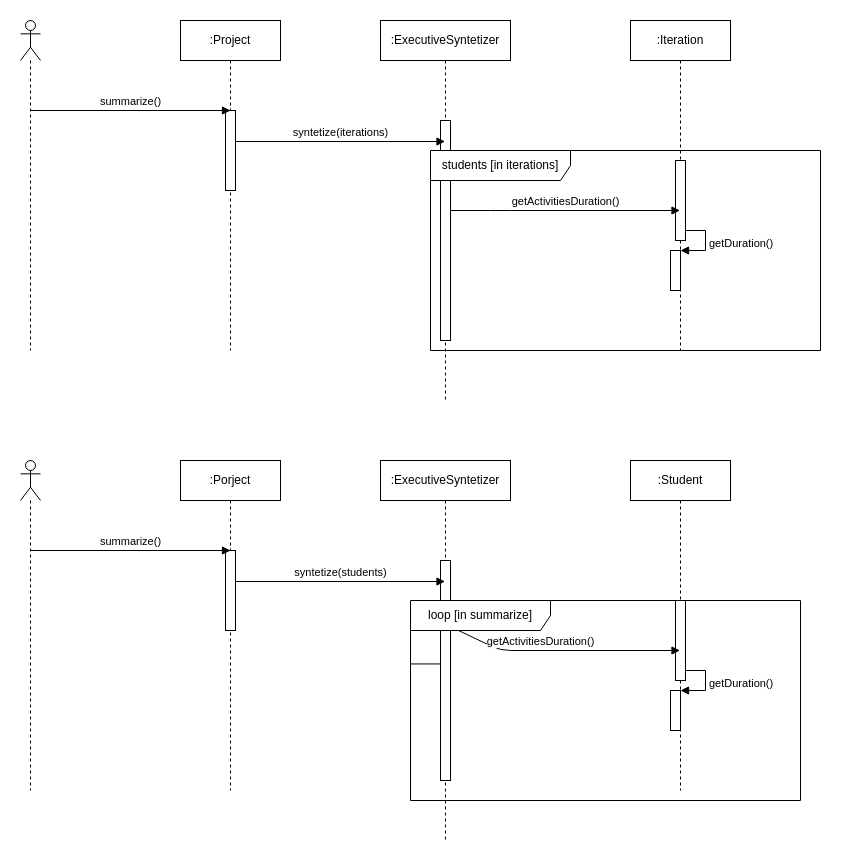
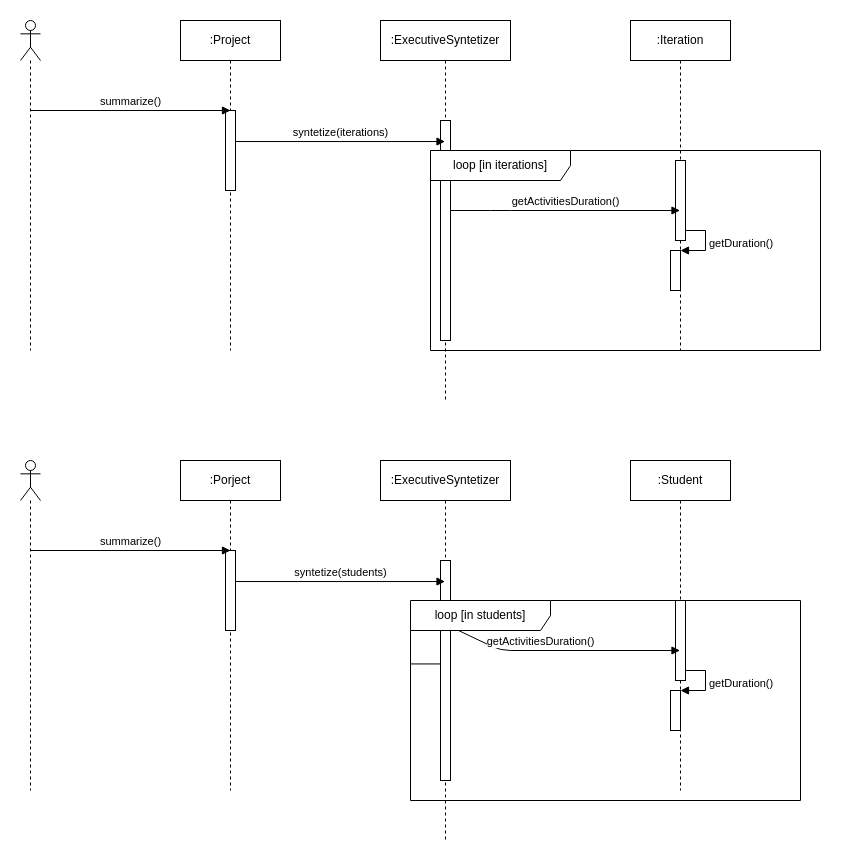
node "students [in iterations]": label "students [in iterations]" -> "loop [in iterations]"
node "loop [in summarize]": label "loop [in summarize]" -> "loop [in students]"
